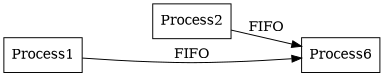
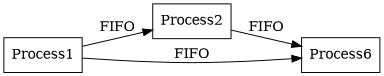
edge "Process1" -> "Process2": added, label "FIFO"
